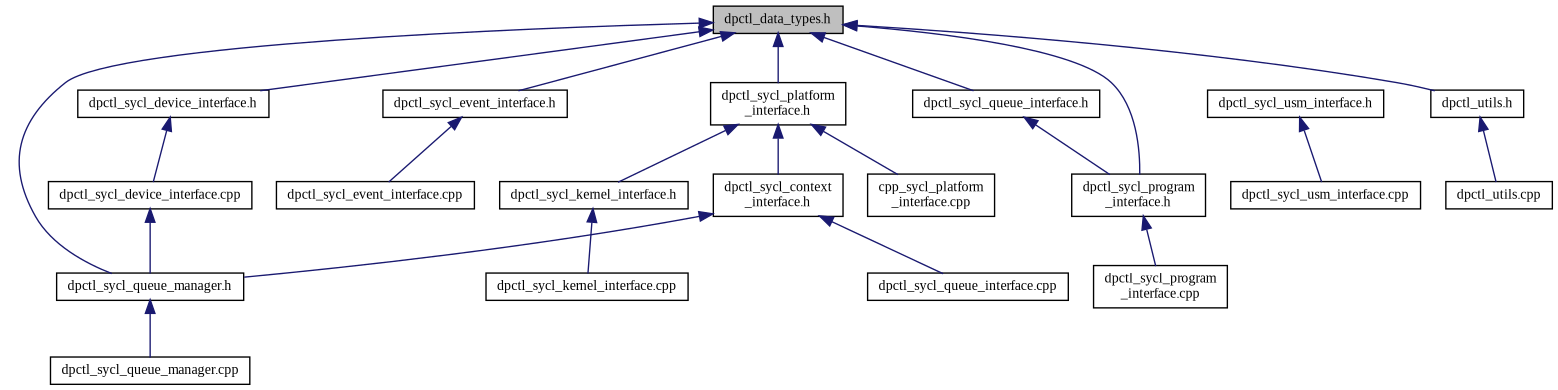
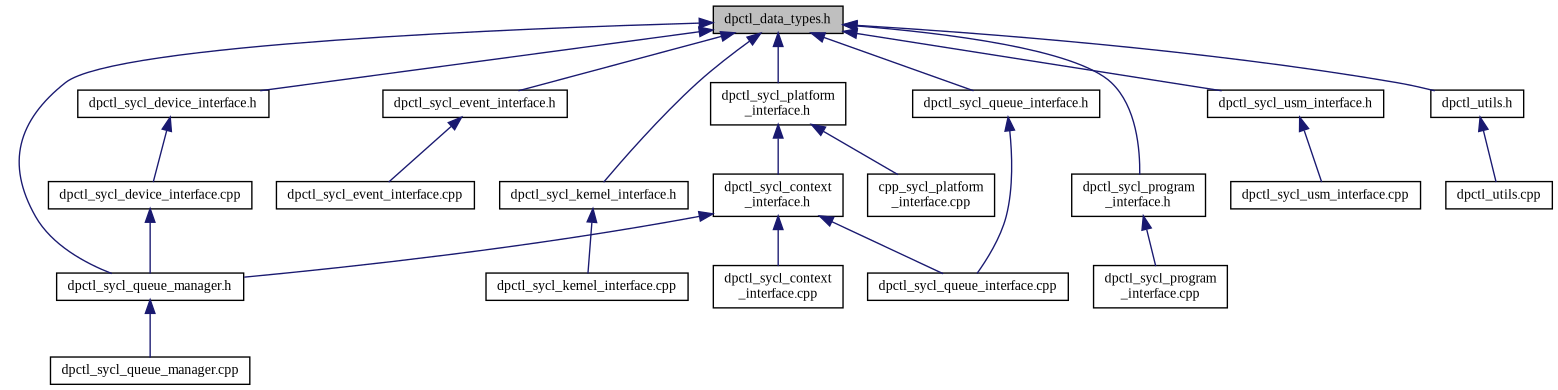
edge "dpctl_sycl_usm_interface.h" -> "dpctl_data_types.h": added
edge "dpctl_sycl_program _interface.h" -> "dpctl_sycl_queue_interface.h": now "dpctl_sycl_queue_interface.cpp" -> "dpctl_sycl_queue_interface.h"
edge "dpctl_sycl_kernel_interface.h" -> "dpctl_sycl_platform _interface.h": now "dpctl_sycl_kernel_interface.h" -> "dpctl_data_types.h"
node "dpctl_sycl_context _interface.cpp": added
